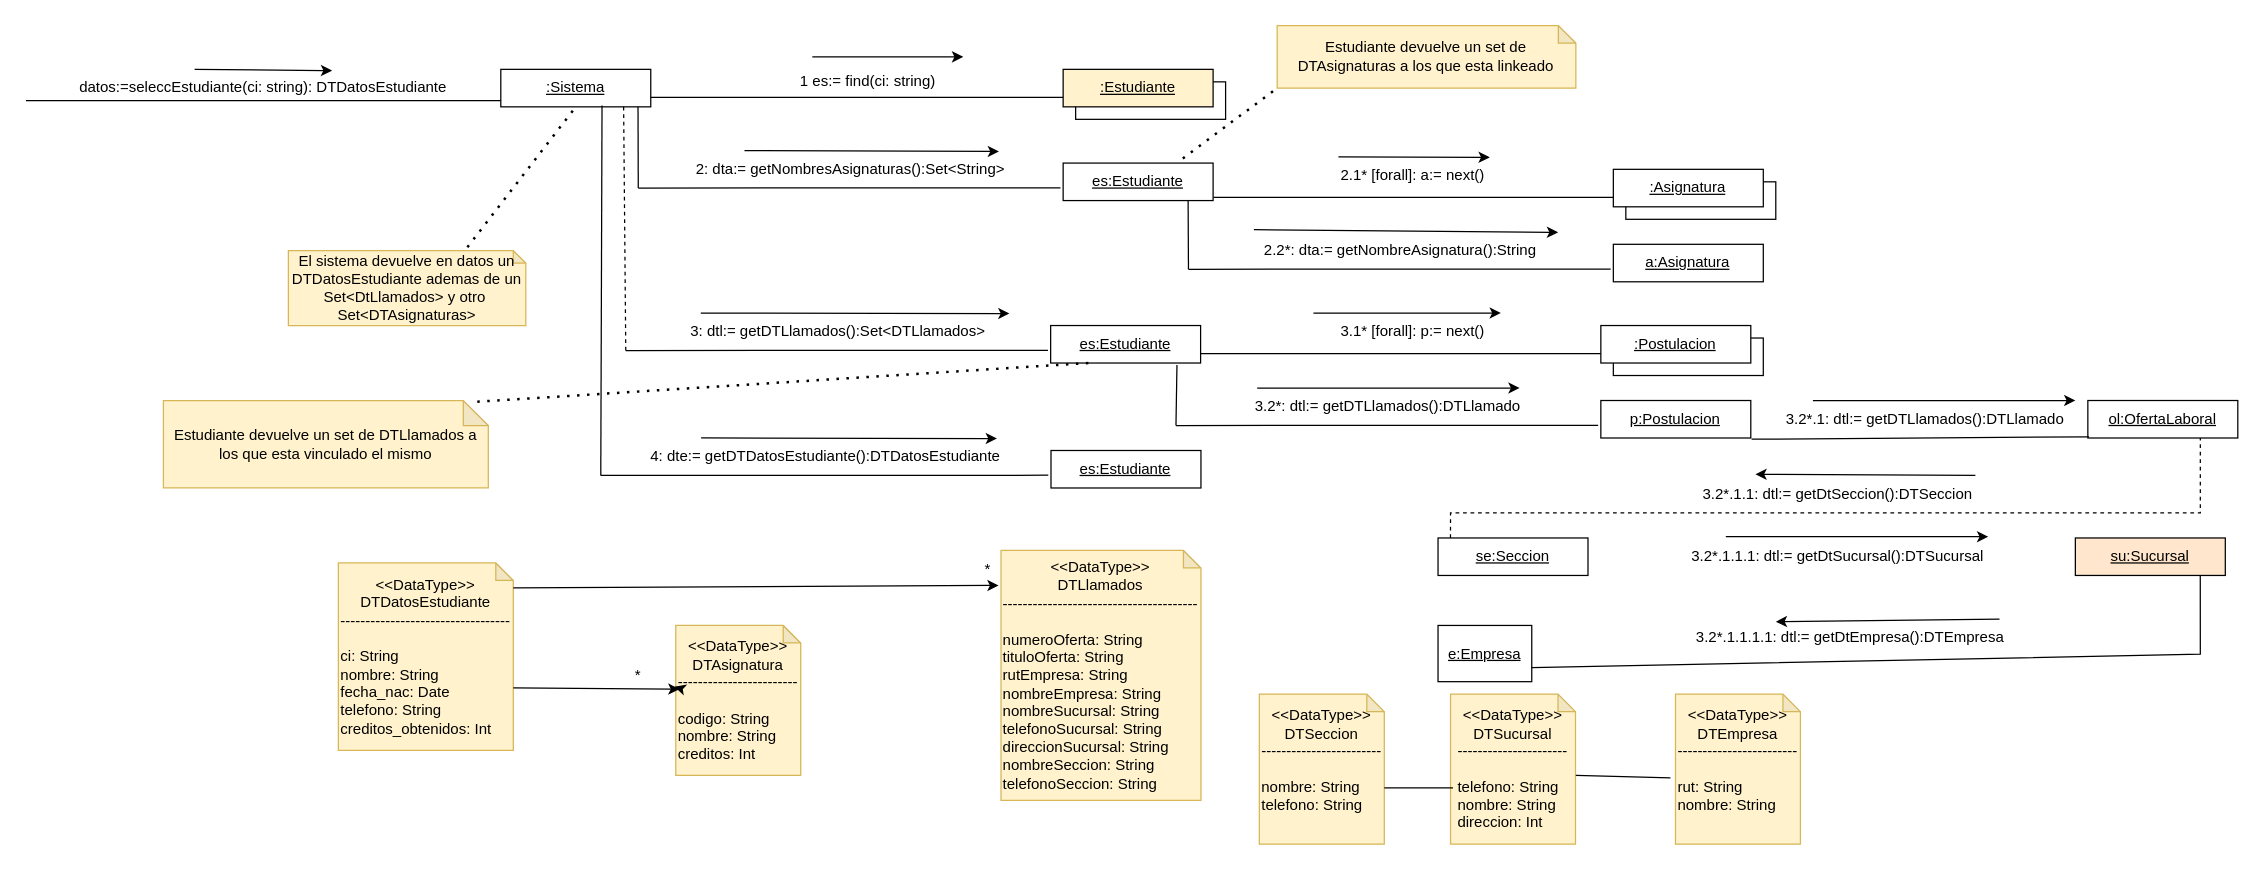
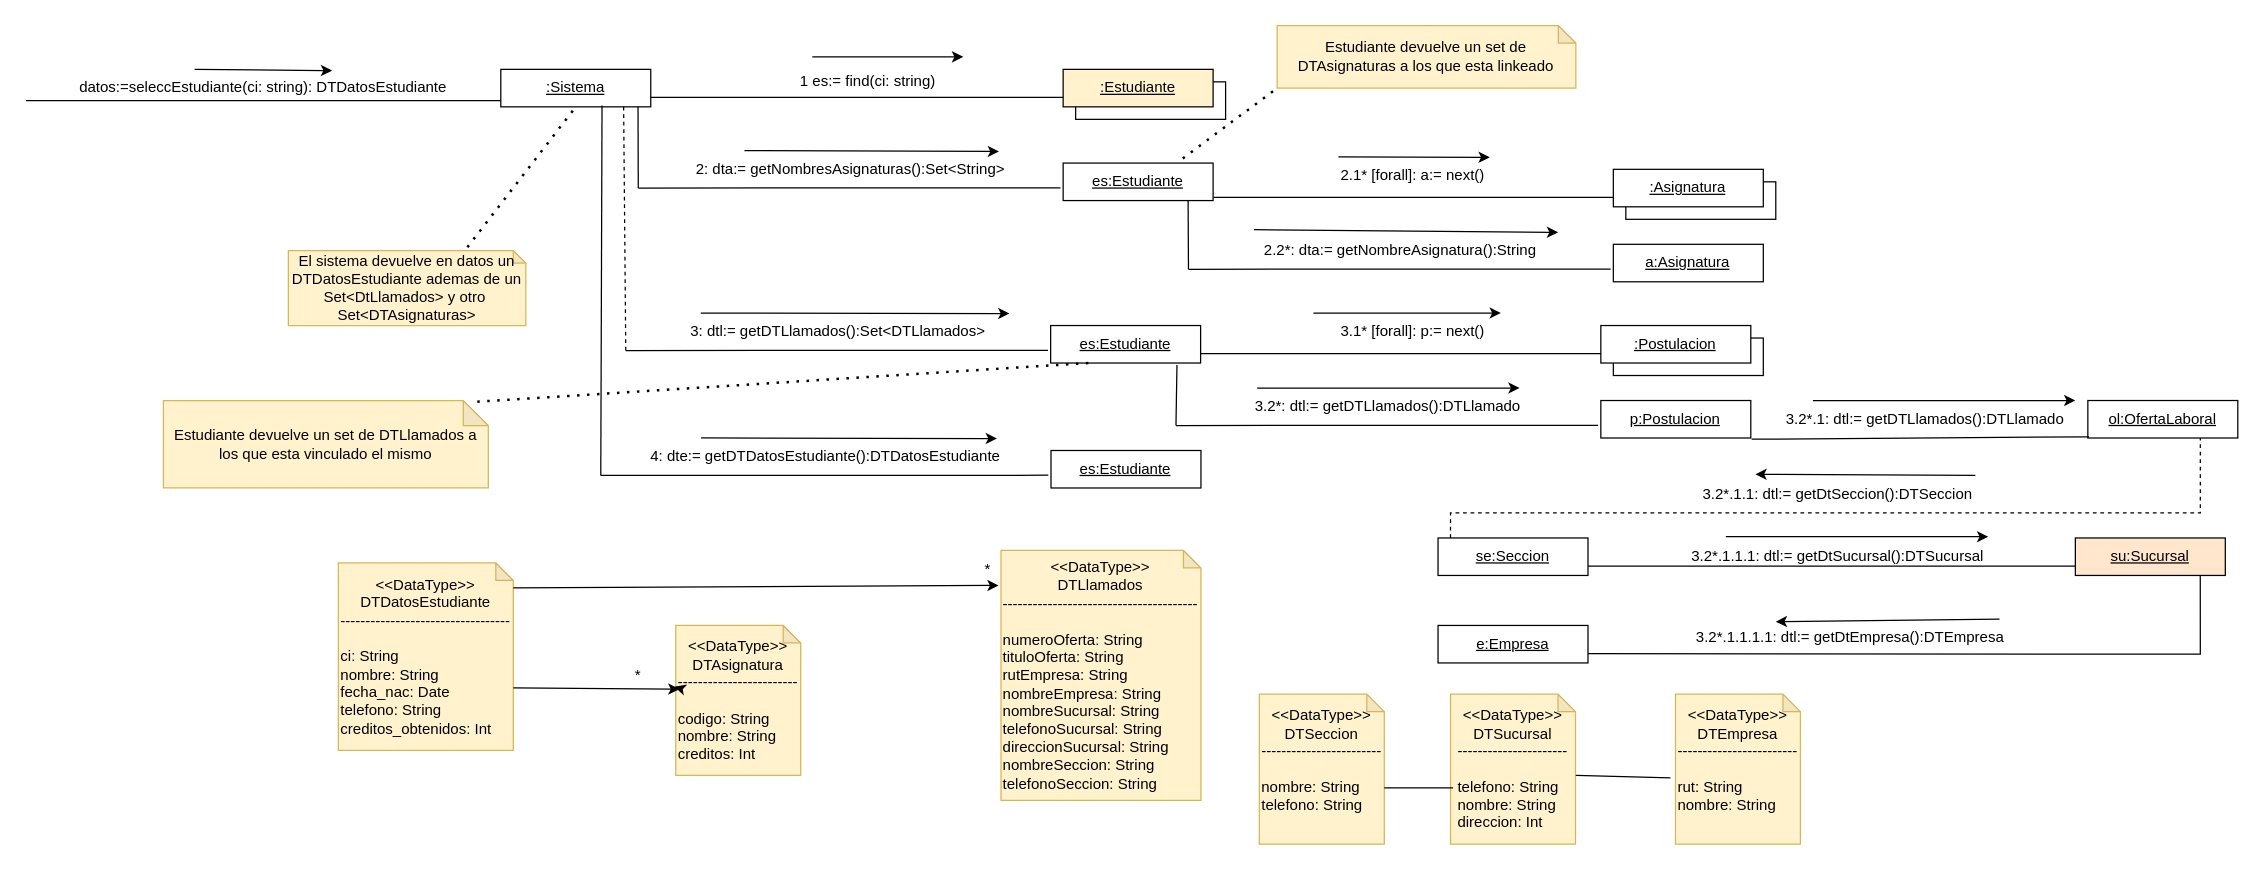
edge "se:Seccion" -- "su:Sucursal": added
node "e:Empresa": size 94x56 -> 150x38
